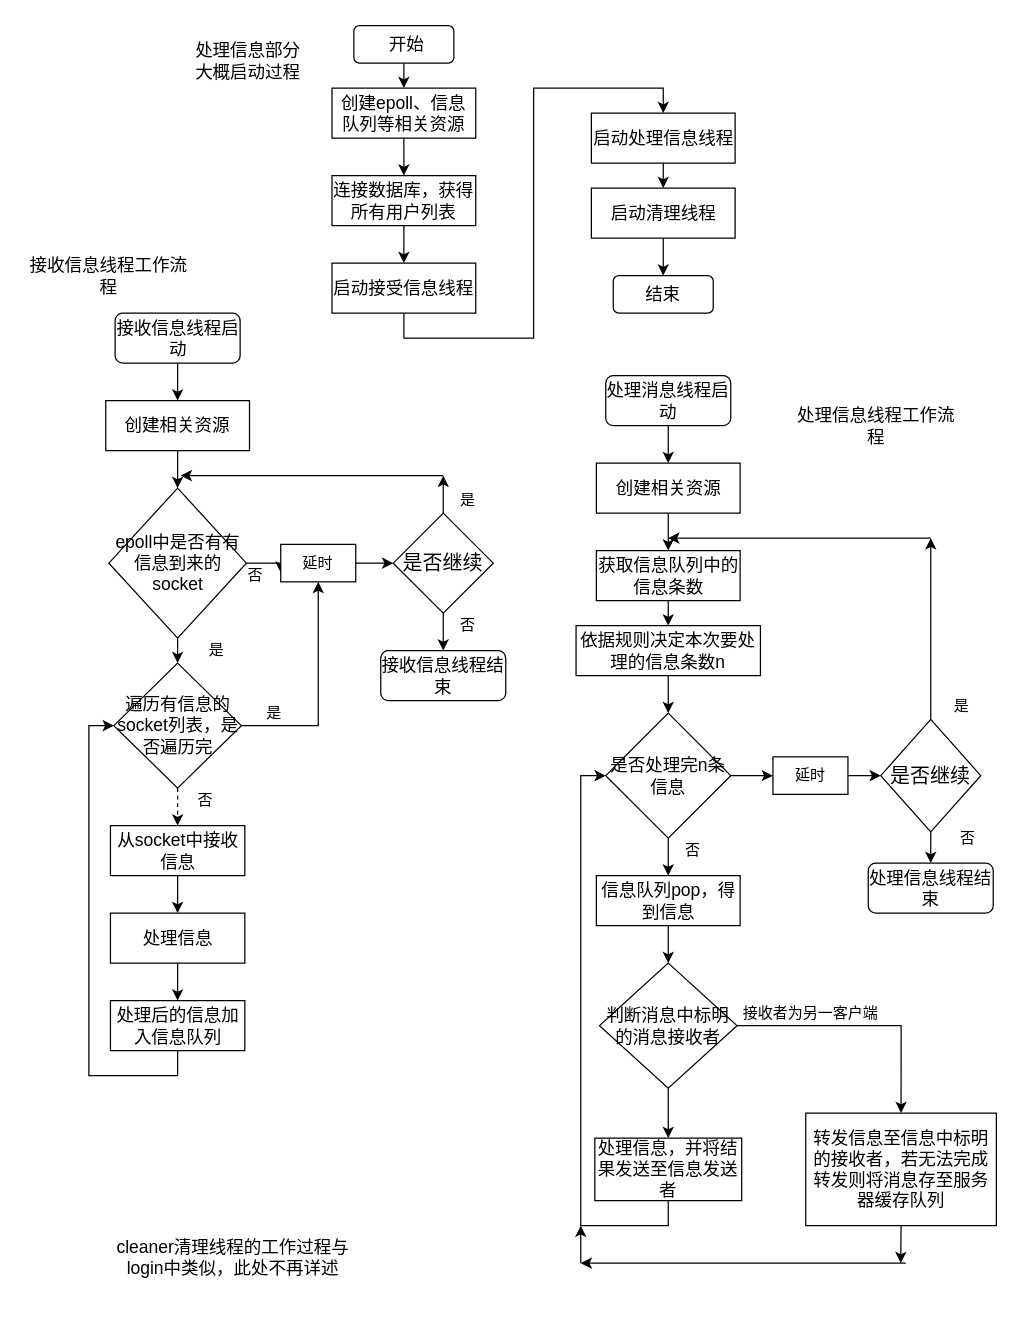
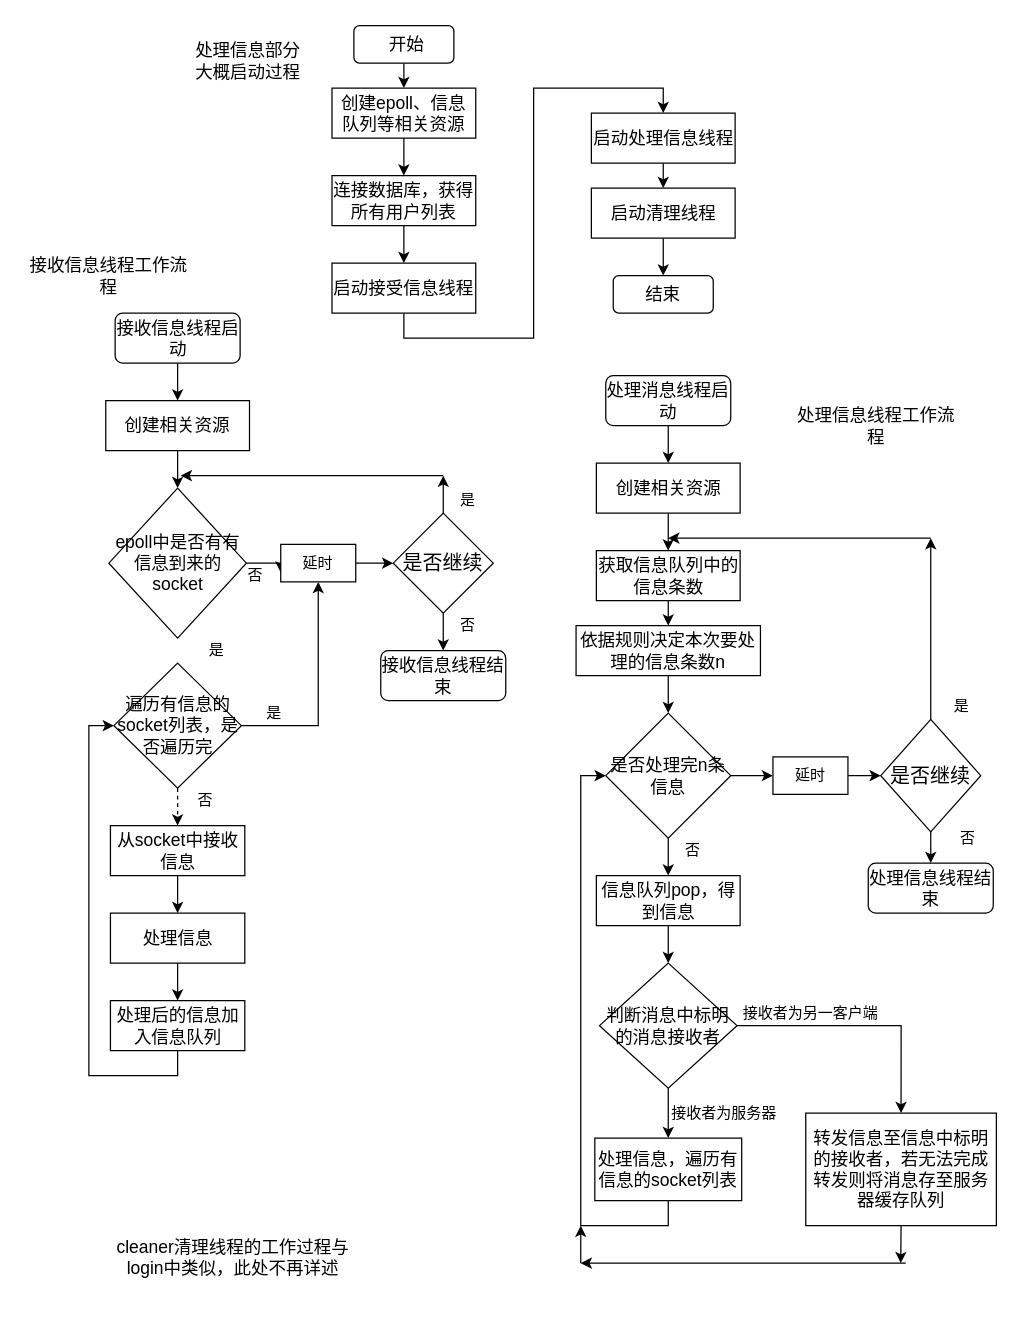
edge "epoll中是否有有信息到来的socket" -> "遍历有信息的socket列表，是否遍历完": removed
node "接收者为服务器": added
node "处理信息，并将结果发送至信息发送者": label "处理信息，并将结果发送至信息发送者" -> "处理信息，遍历有信息的socket列表"
